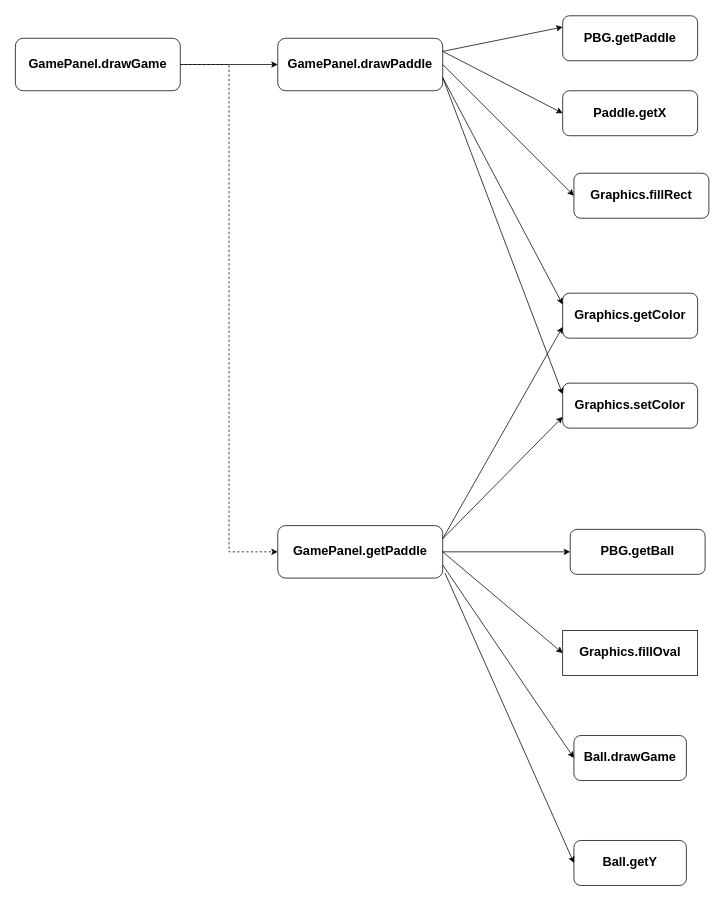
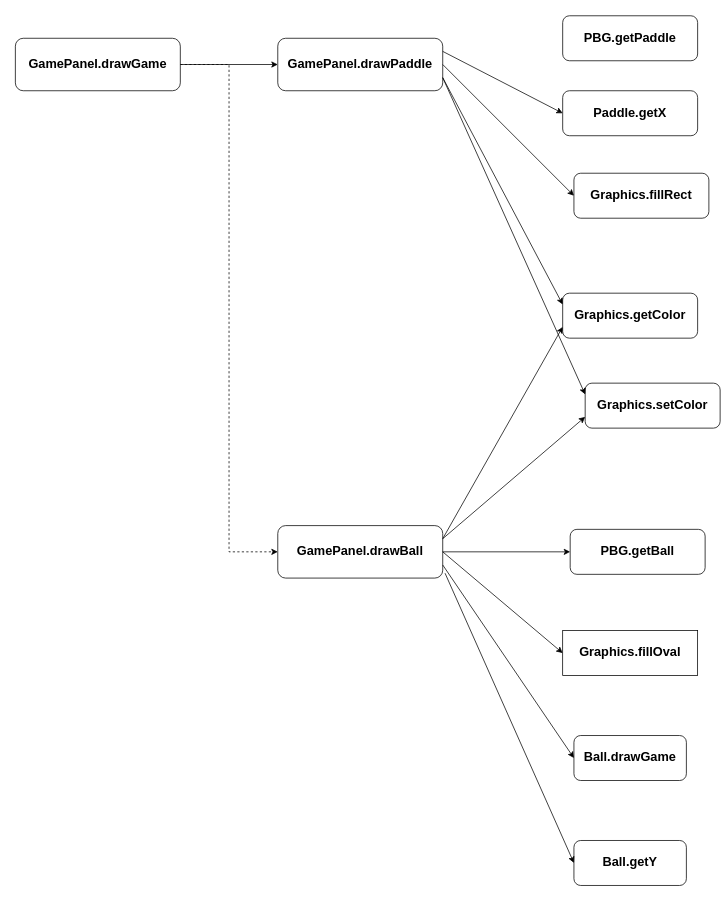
edge "GamePanel.drawPaddle" -> "PBG.getPaddle": removed
node "Graphics.setColor": moved (630, 405) -> (653, 405)
node "GamePanel.getPaddle": label "GamePanel.getPaddle" -> "GamePanel.drawBall"
